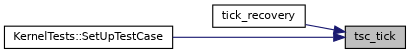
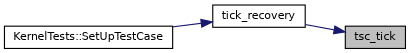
edge "KernelTests::SetUpTestCase" -> "tsc_tick": now "KernelTests::SetUpTestCase" -> "tick_recovery"
